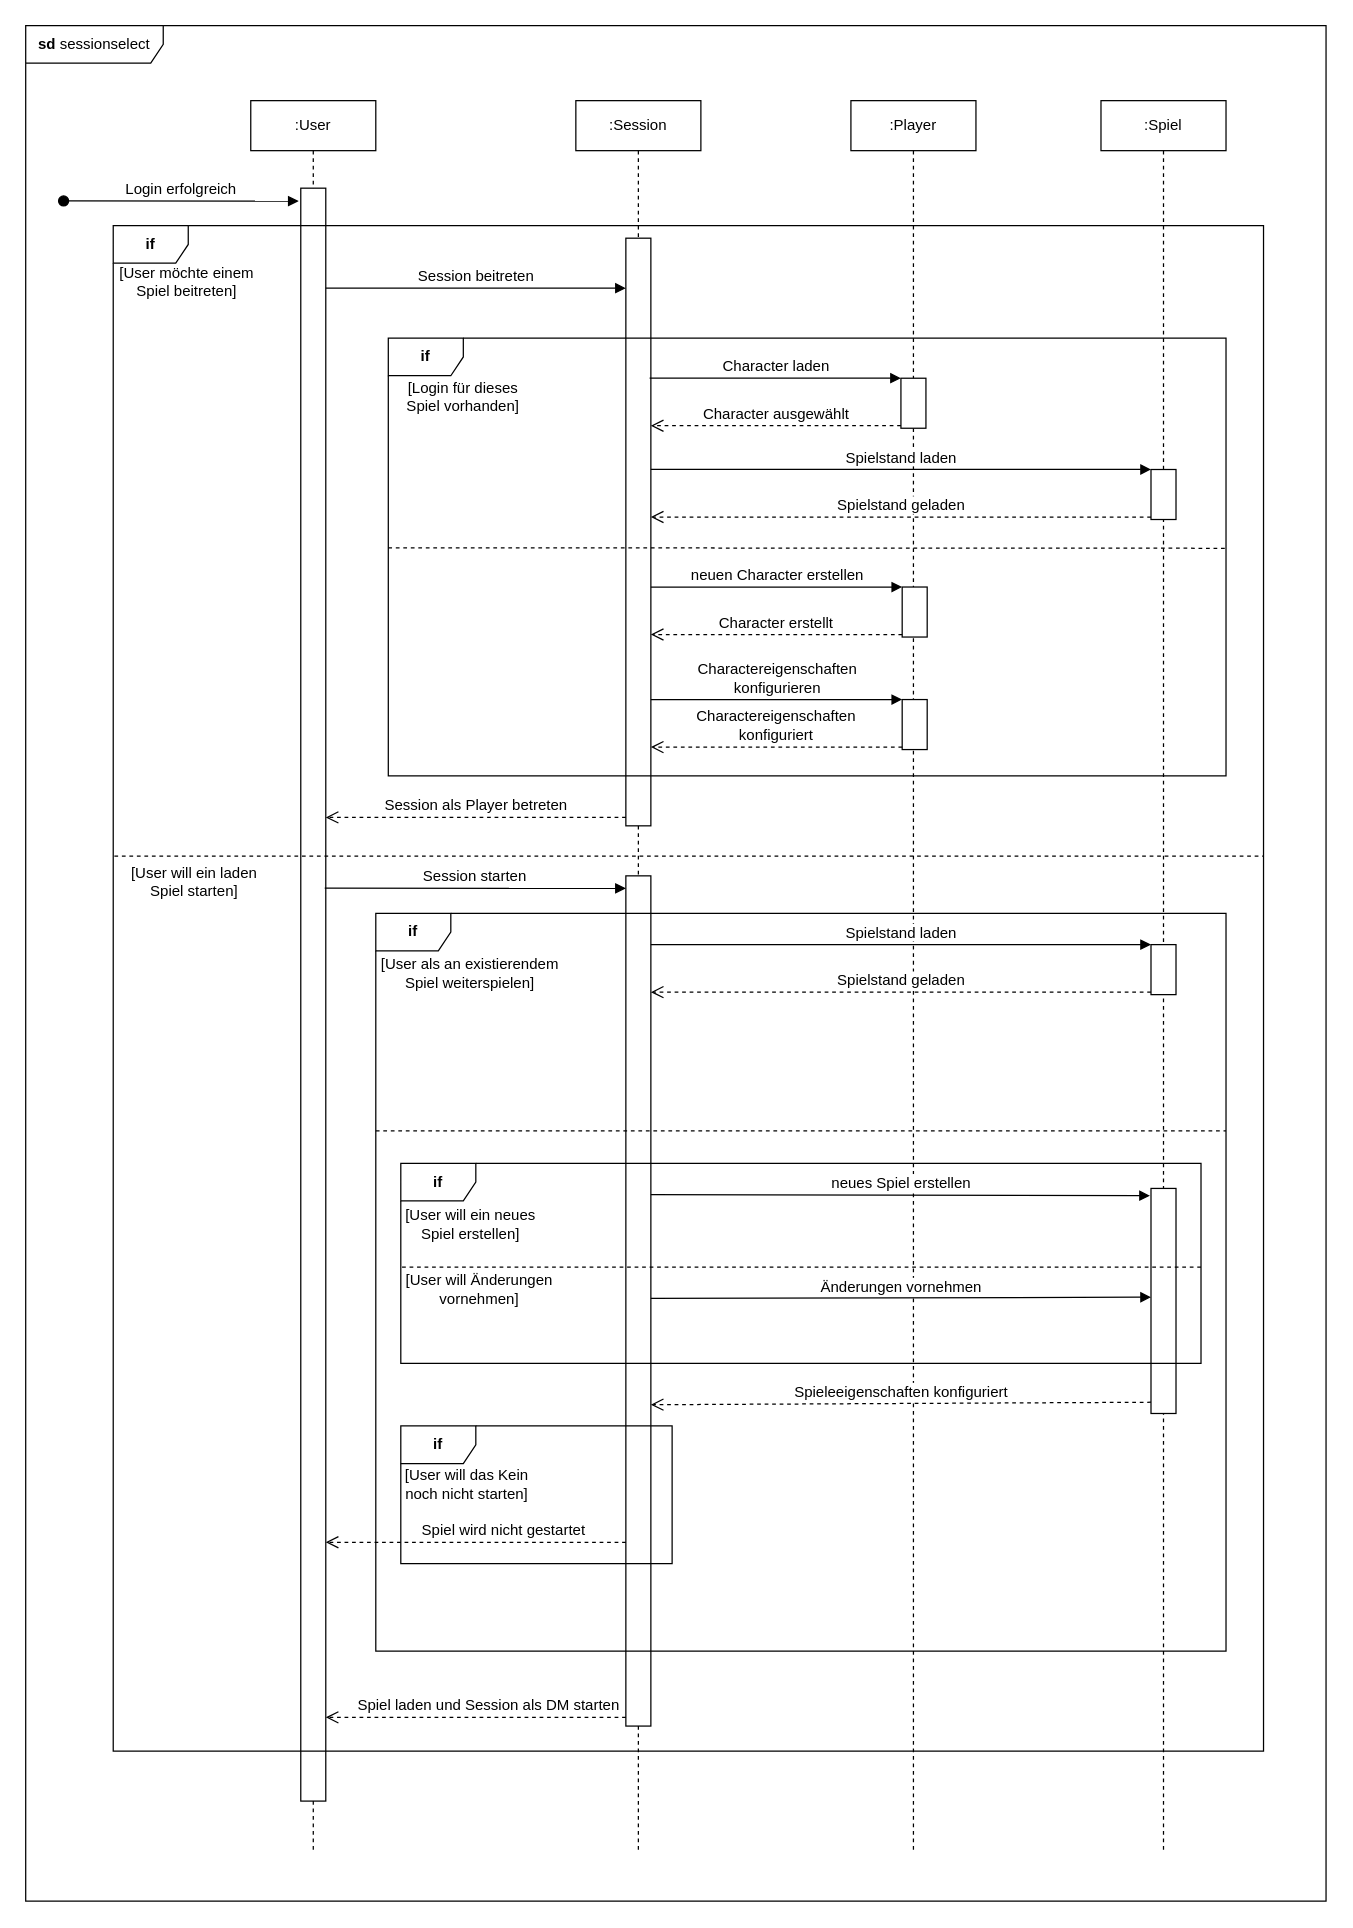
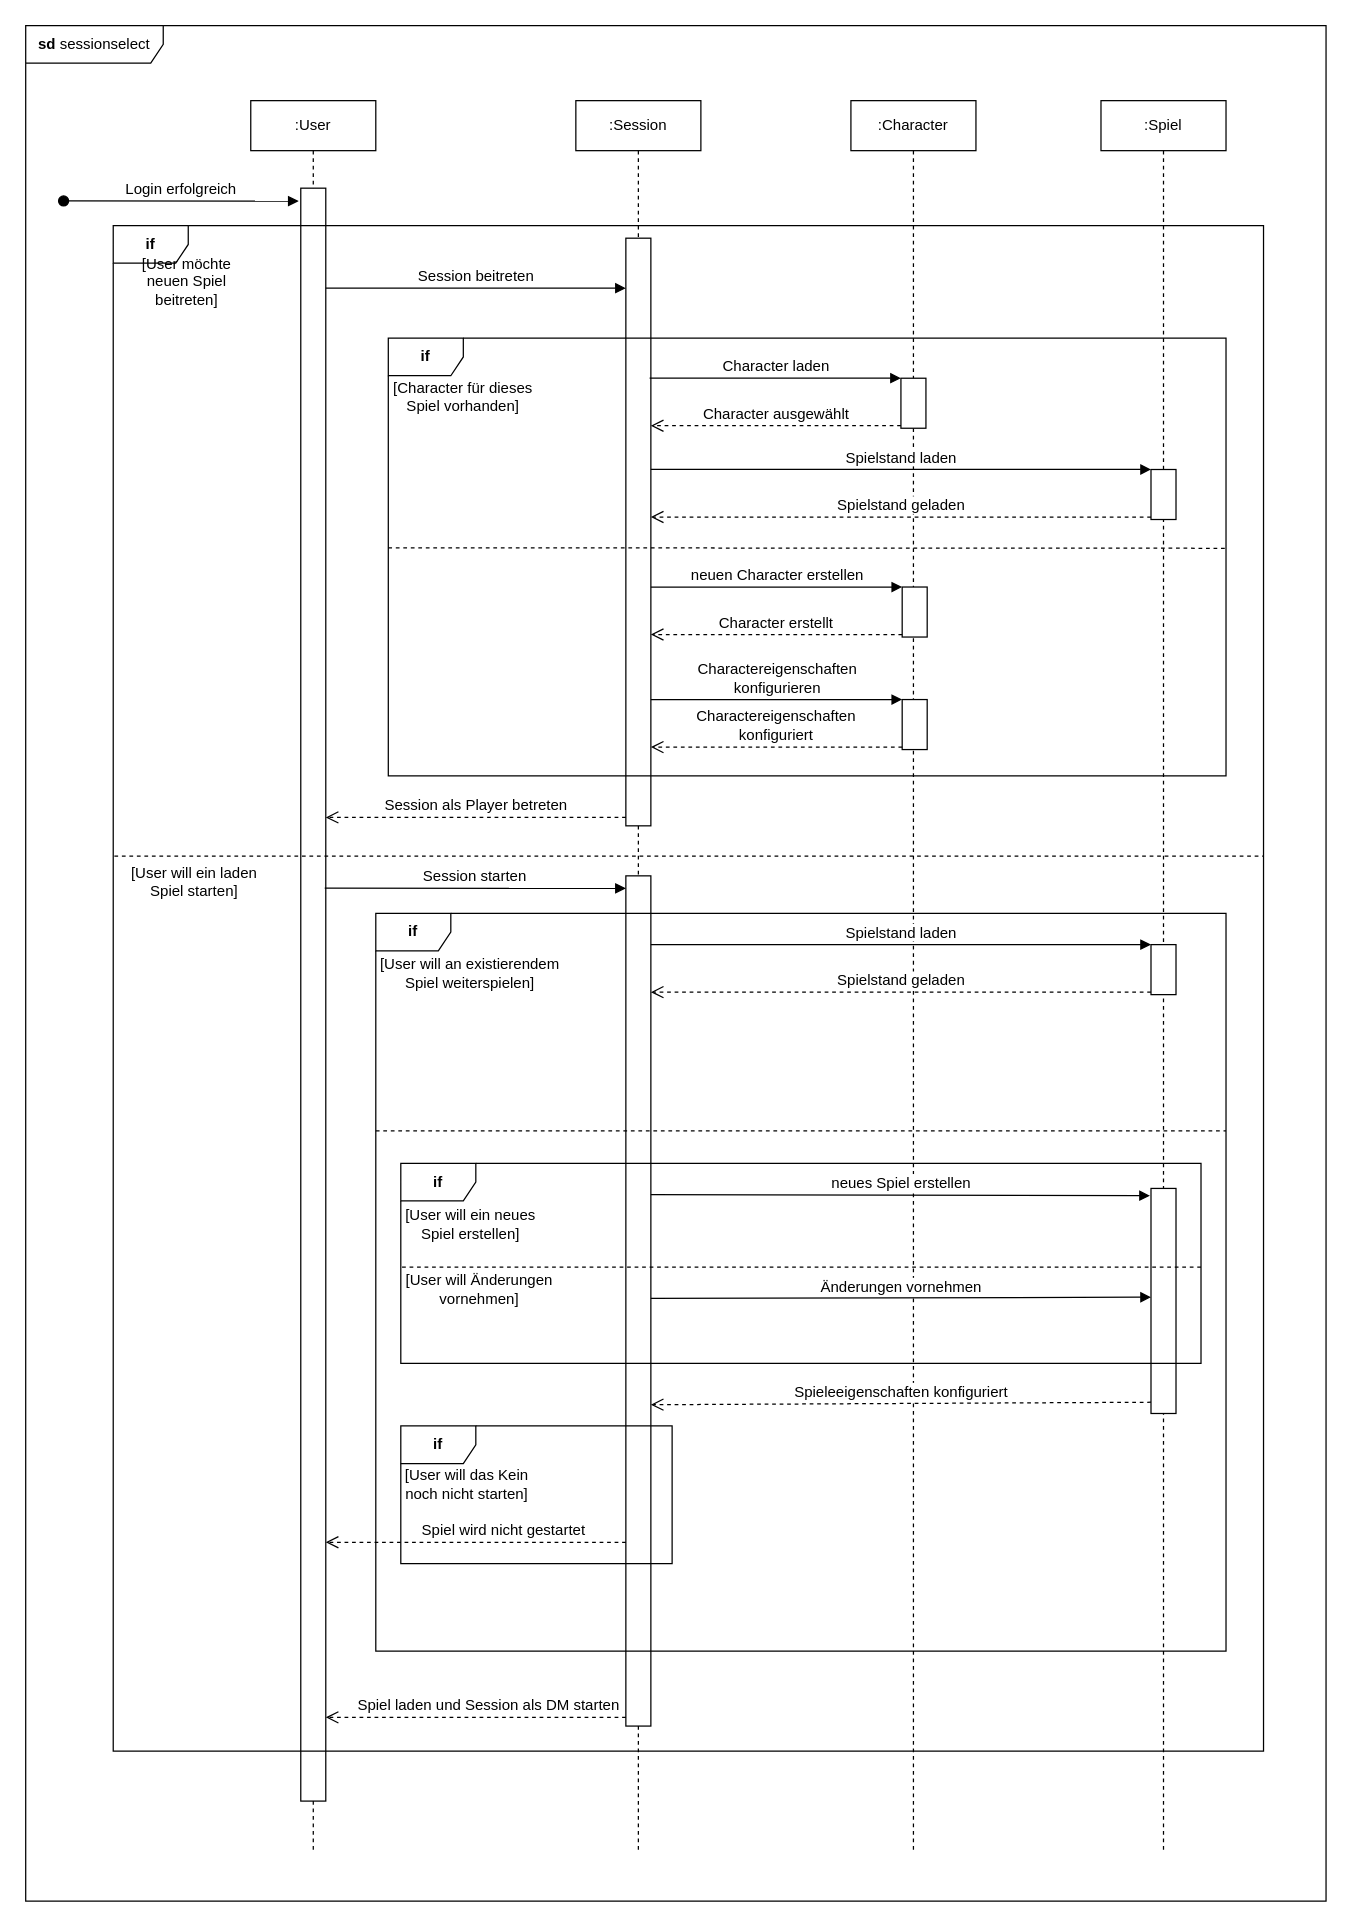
node ":Player": label ":Player" -> ":Character"
node "[User möchte einem Spiel beitreten]": label "[User möchte einem Spiel beitreten]" -> "[User möchte neuen Spiel beitreten]"
node "[Login für dieses Spiel vorhanden]": label "[Login für dieses Spiel vorhanden]" -> "[Character für dieses Spiel vorhanden]"
node "[User als an existierendem Spiel weiterspielen]": label "[User als an existierendem Spiel weiterspielen]" -> "[User will an existierendem Spiel weiterspielen]"
